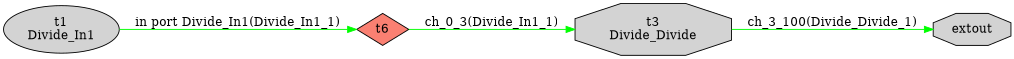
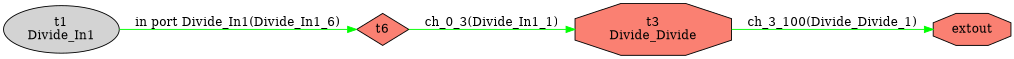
edge "t1 Divide_In1" -> "t6": label "in port Divide_In1(Divide_In1_1)" -> "in port Divide_In1(Divide_In1_6)"
node "t3 Divide_Divide": fillcolor lightgrey -> salmon
node "extout": fillcolor lightgrey -> salmon
